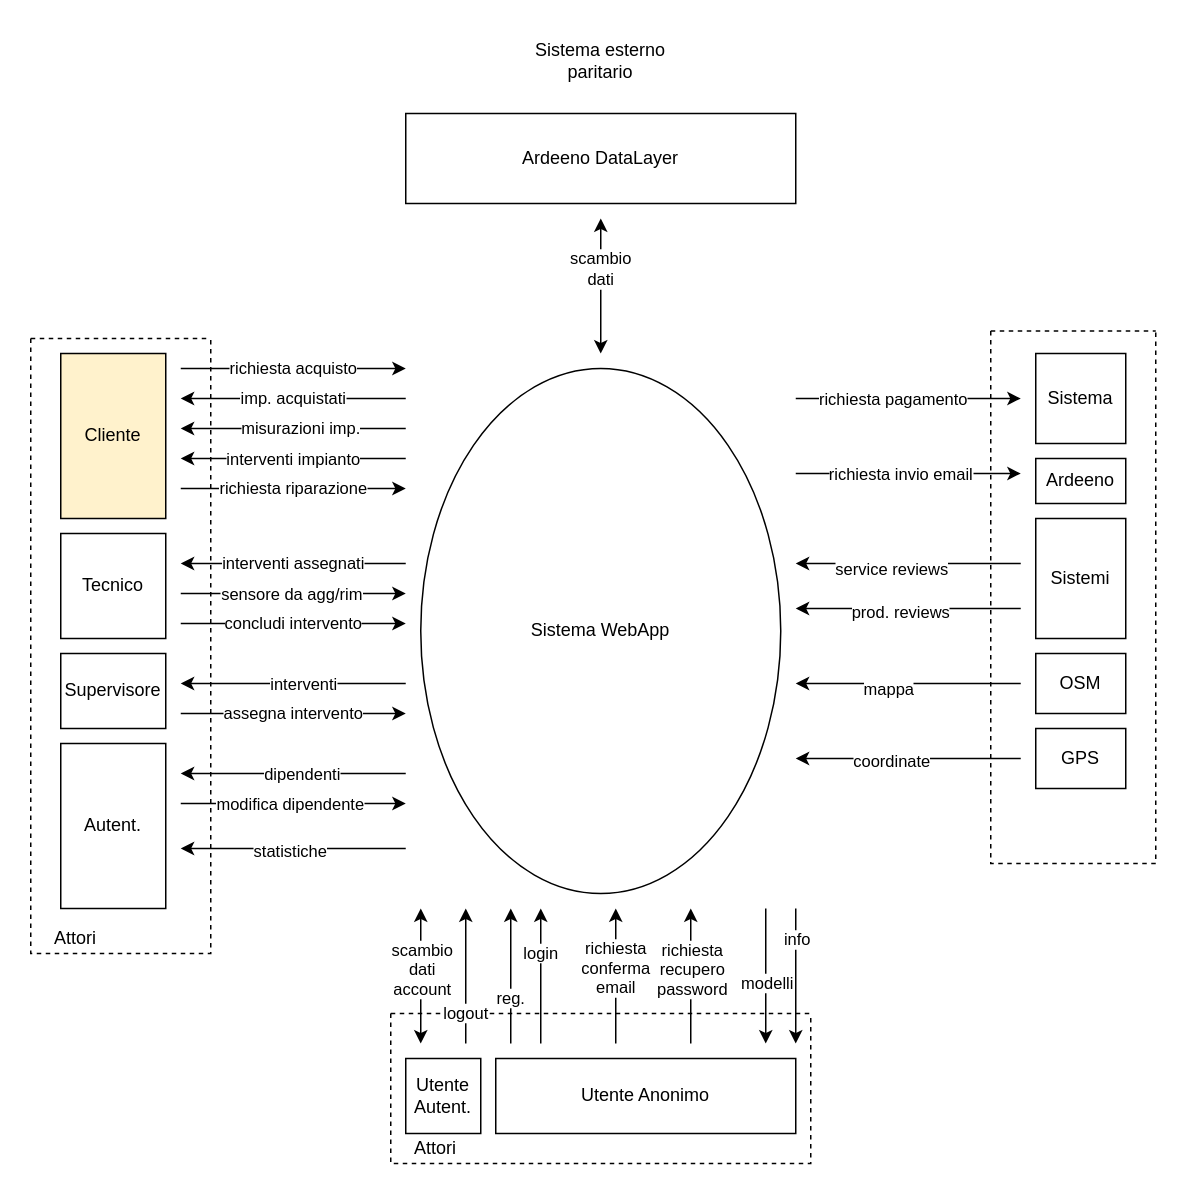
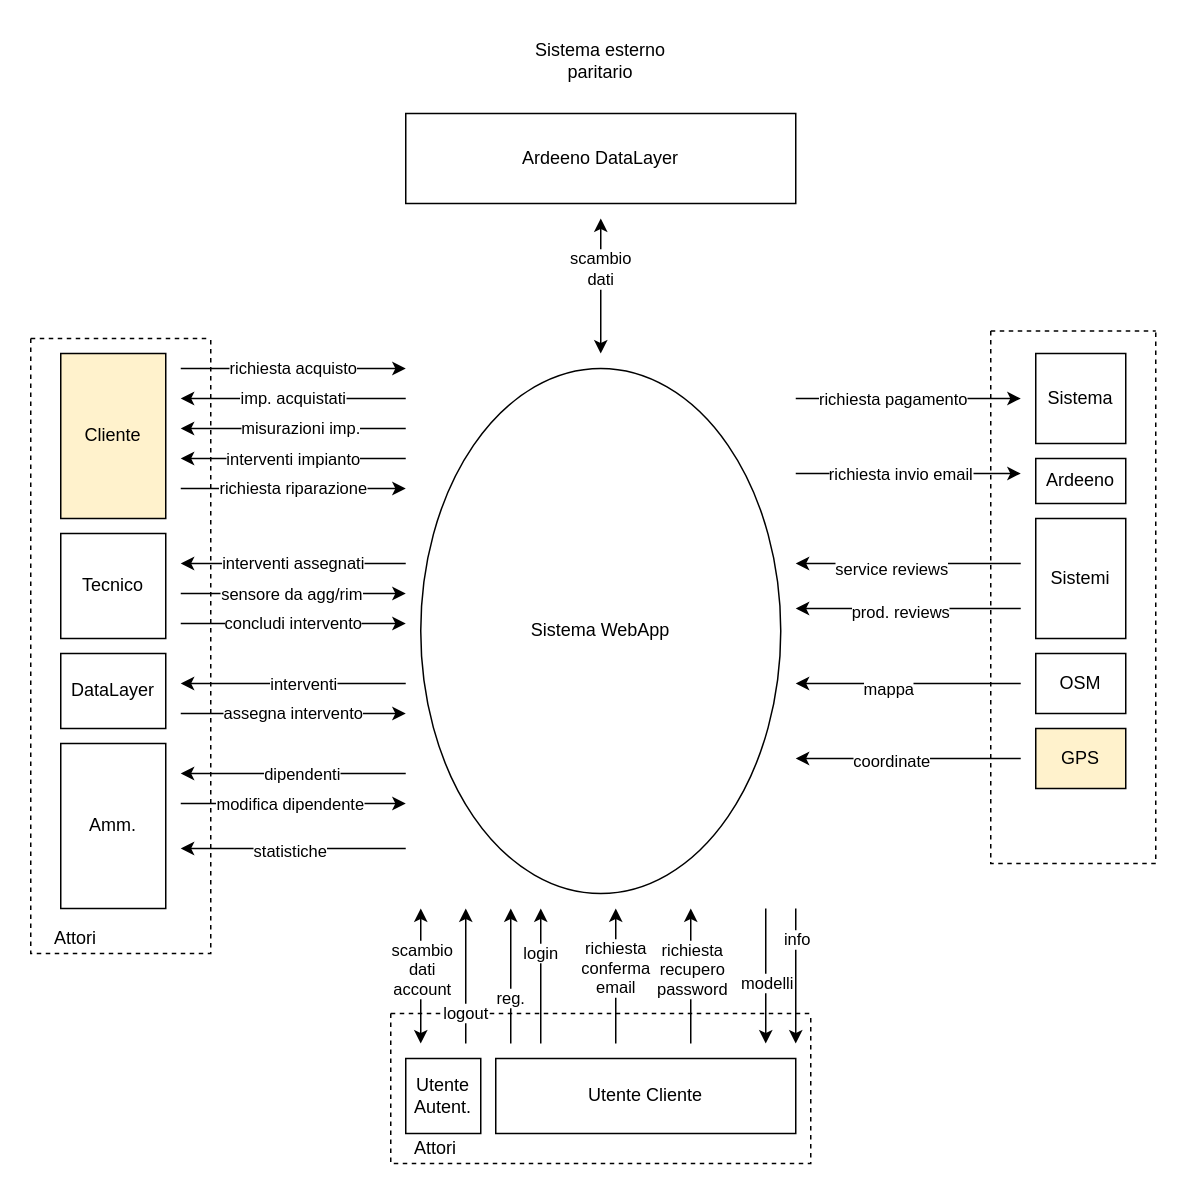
node "Supervisore": label "Supervisore" -> "DataLayer"
node "GPS": fillcolor #ffffff -> #fff2cc
node "Autent.": label "Autent." -> "Amm."
node "Utente Anonimo": label "Utente Anonimo" -> "Utente Cliente"
